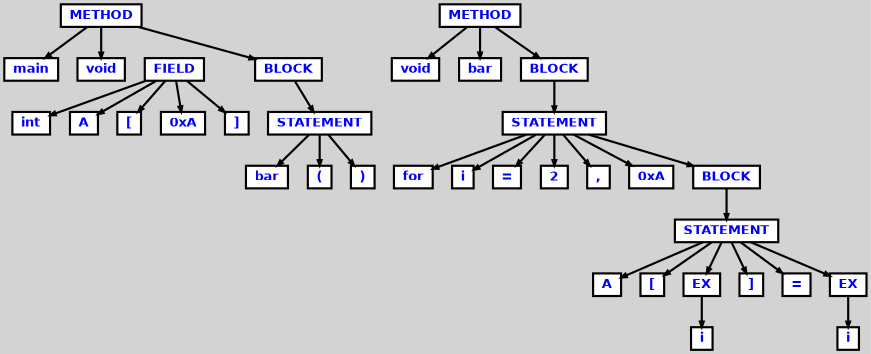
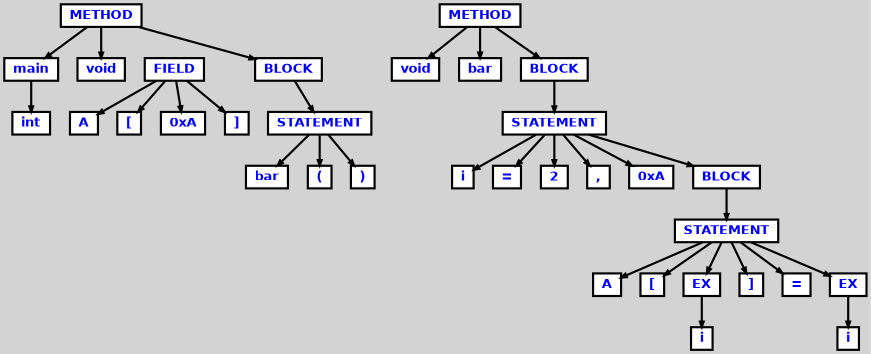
edge "FIELD" -> "int": now "main" -> "int"
node "for": removed
